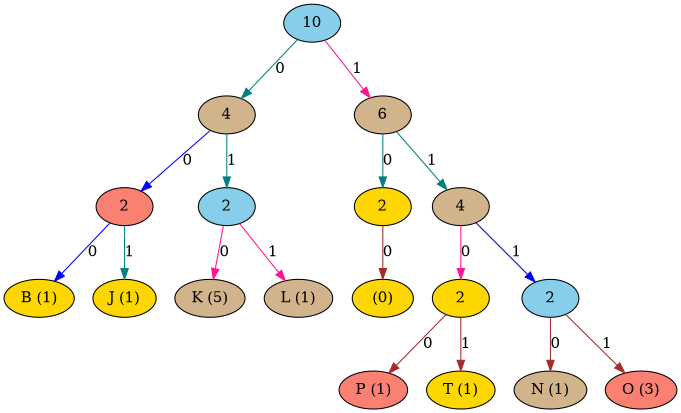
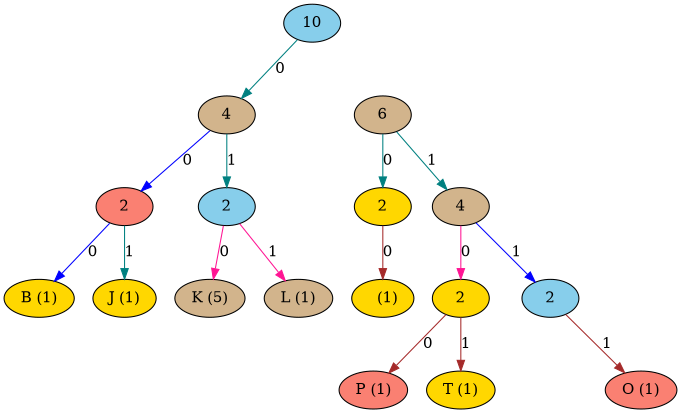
edge "10" -> "6": removed, label "1"
node "(0)": label "(0)" -> "(1)"
node "N (1)": removed
node "O (3)": label "O (3)" -> "O (1)"
